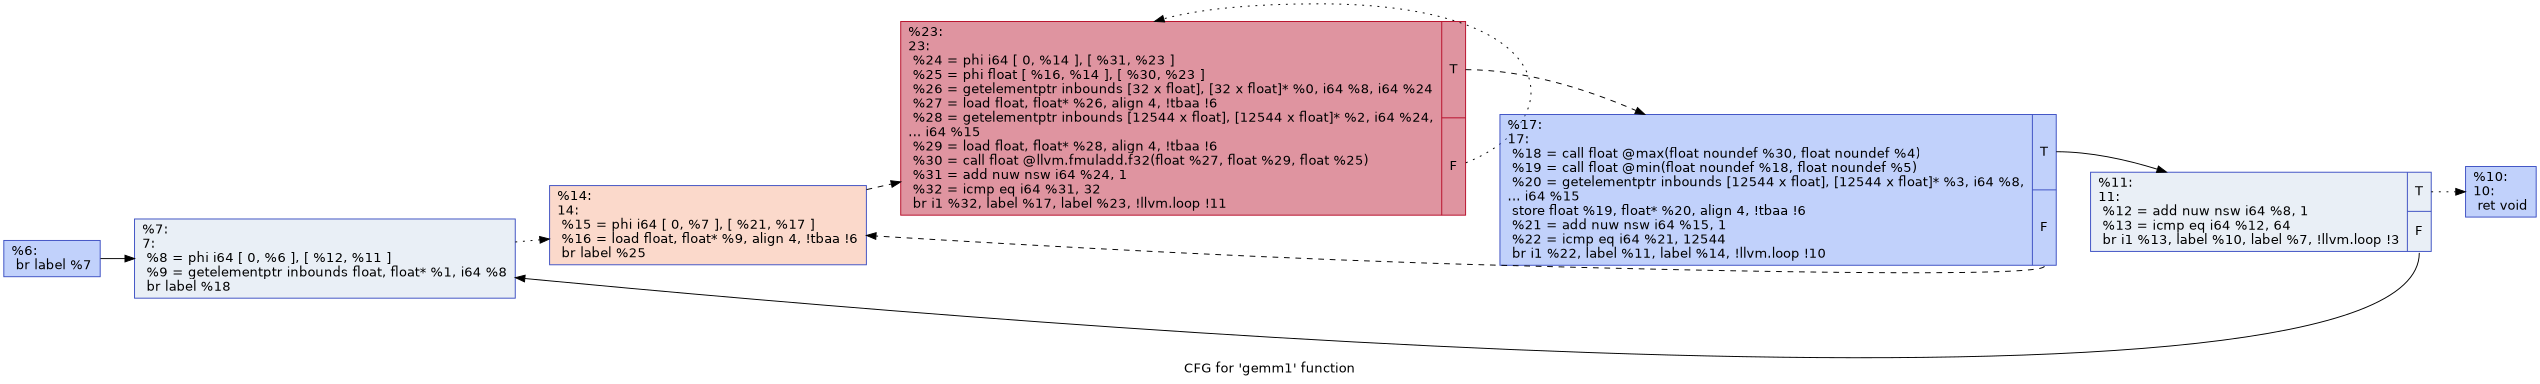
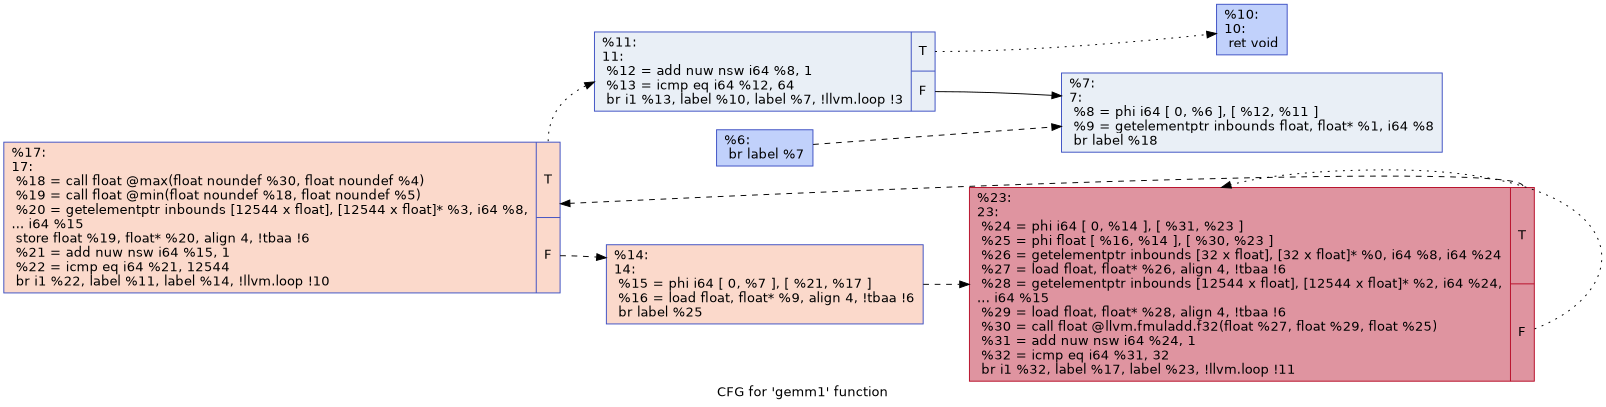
edge "%17:" -> "%11:": style solid -> dotted
node "%17:": fillcolor #7396f570 -> #f7a88970
edge "%7:" -> "%14:": removed
edge "%6:" -> "%7:": style solid -> dashed
